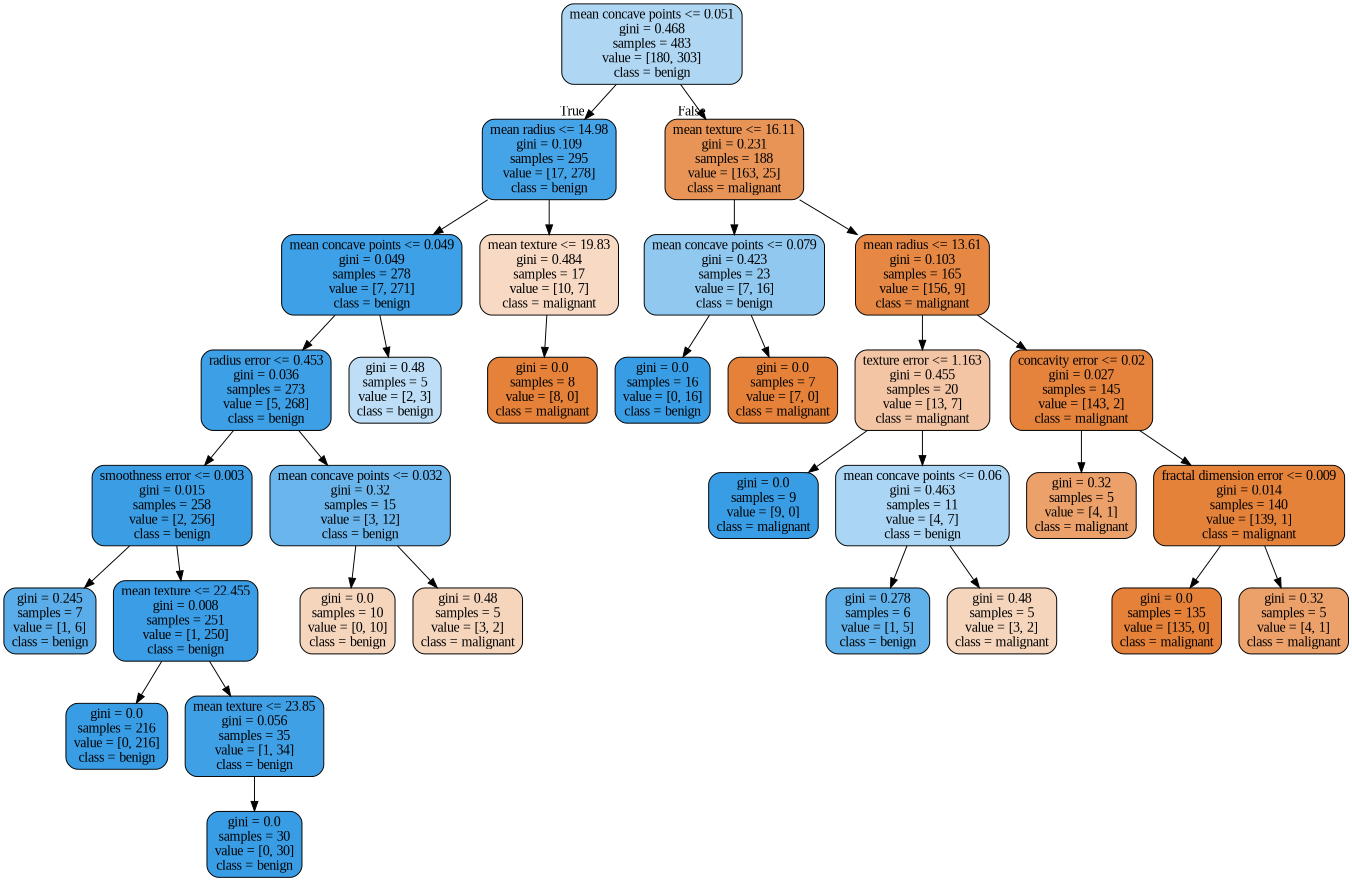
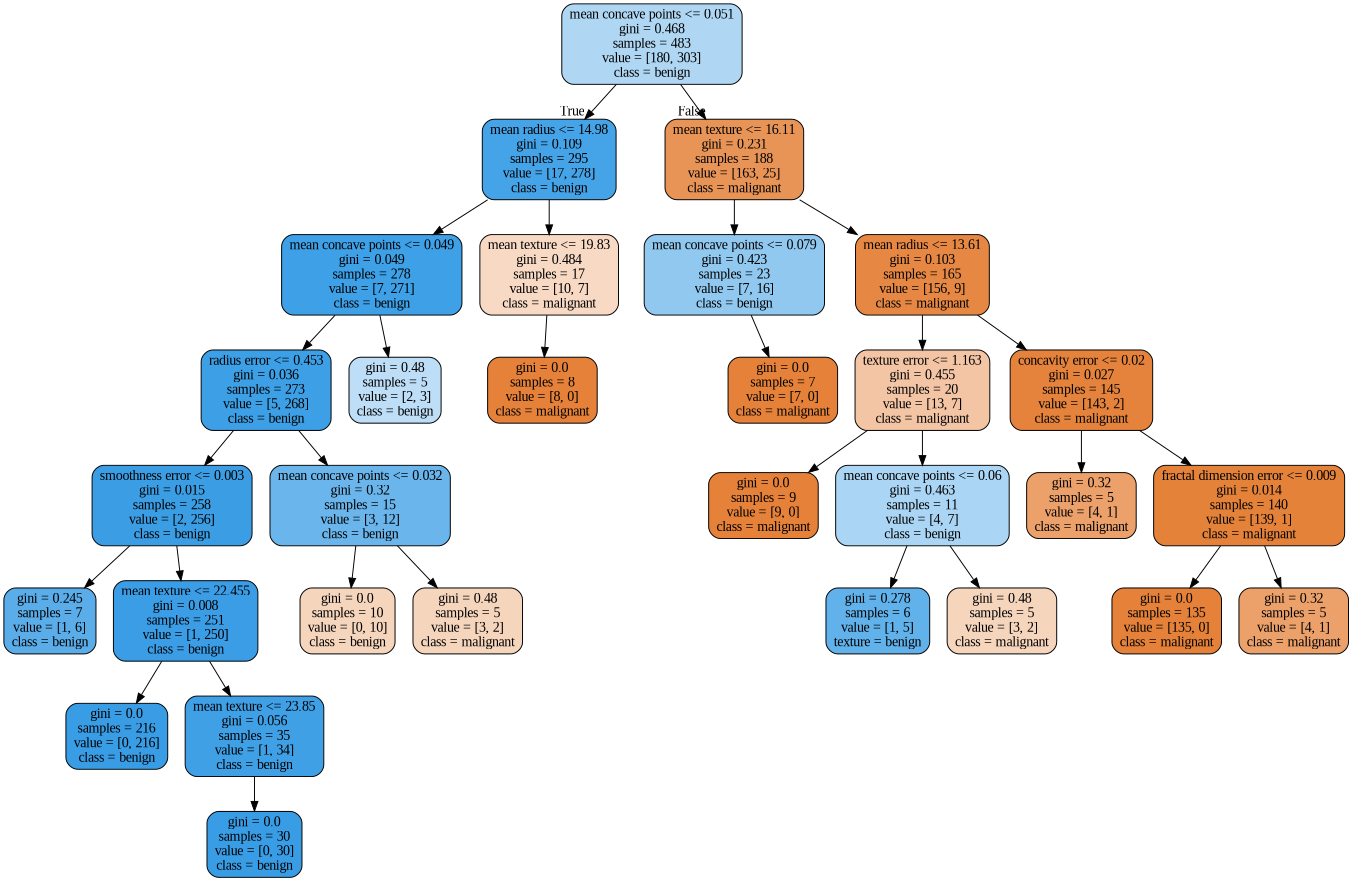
node "gini = 0.0 samples = 16 value = [0, 16] class = benign": removed
node "gini = 0.0 samples = 9 value = [9, 0] class = malignant": fillcolor #399de5 -> #e58139
node "gini = 0.278 samples = 6 value = [1, 5] class = benign": label "gini = 0.278 samples = 6 value = [1, 5] class = benign" -> "gini = 0.278 samples = 6 value = [1, 5] texture = benign"
